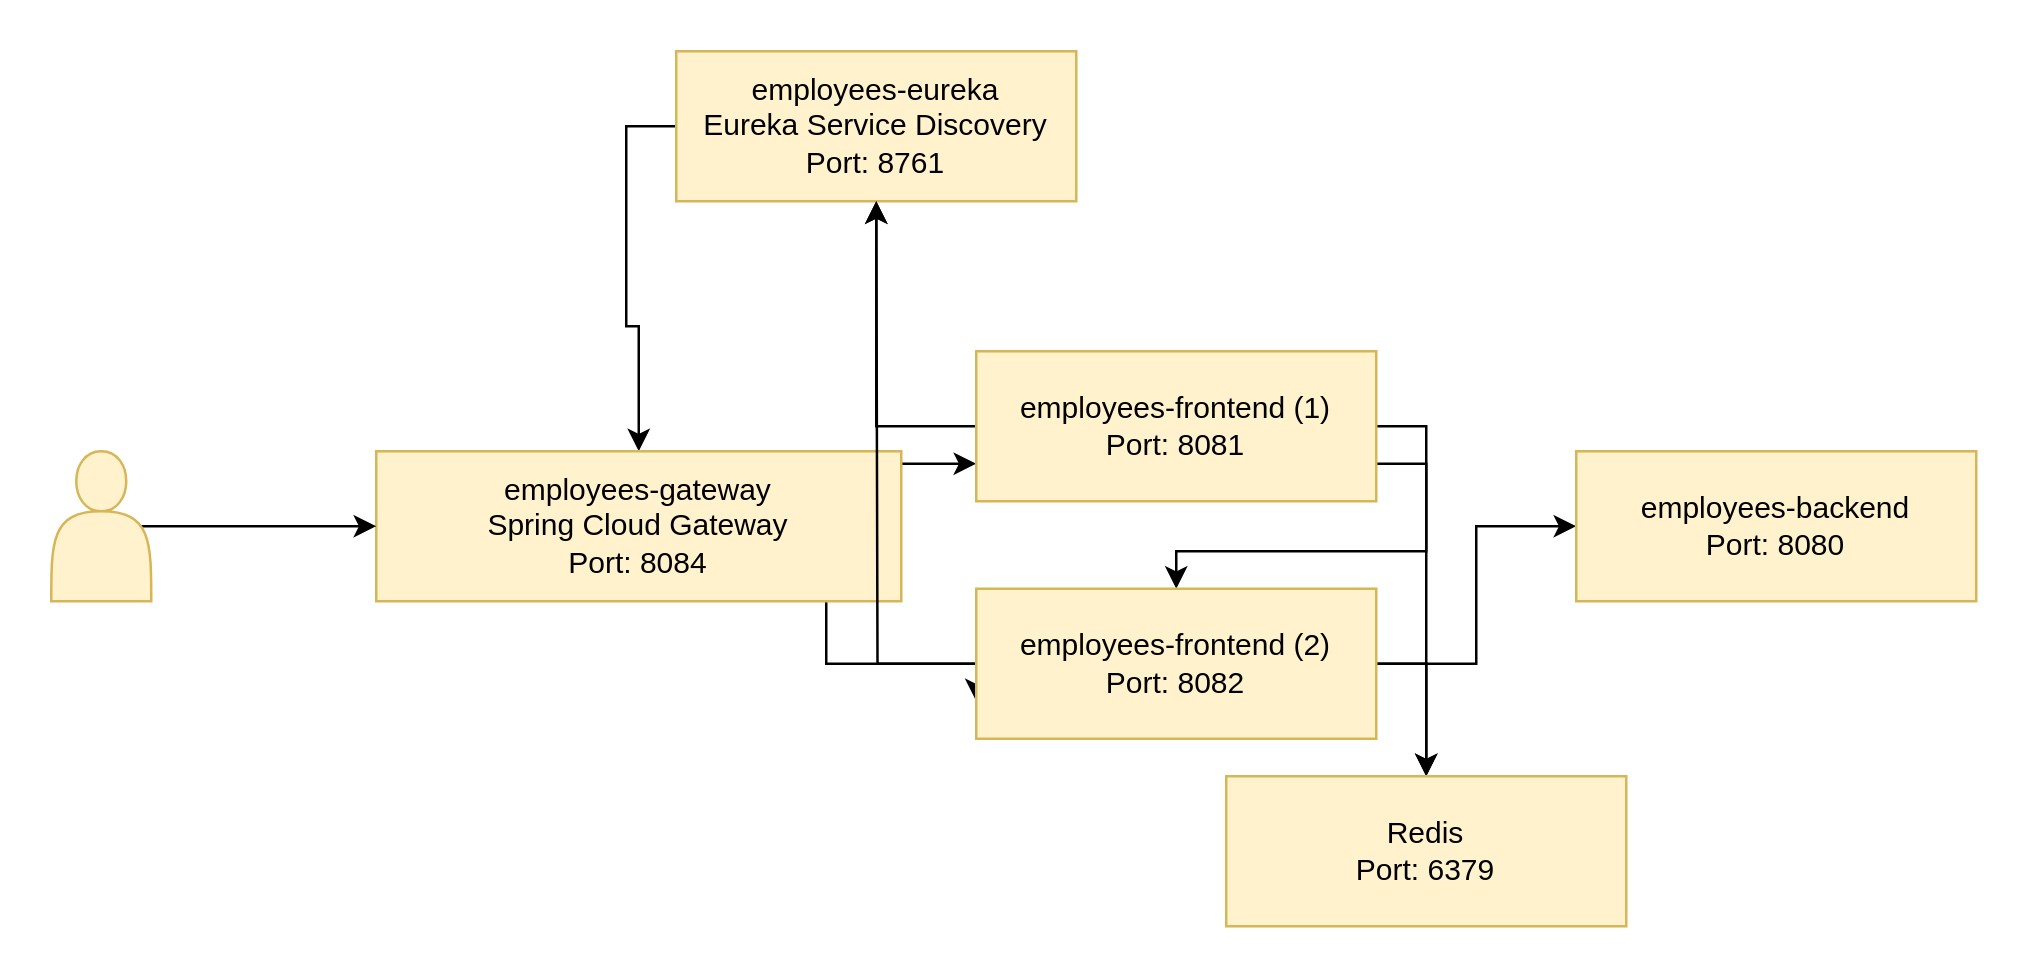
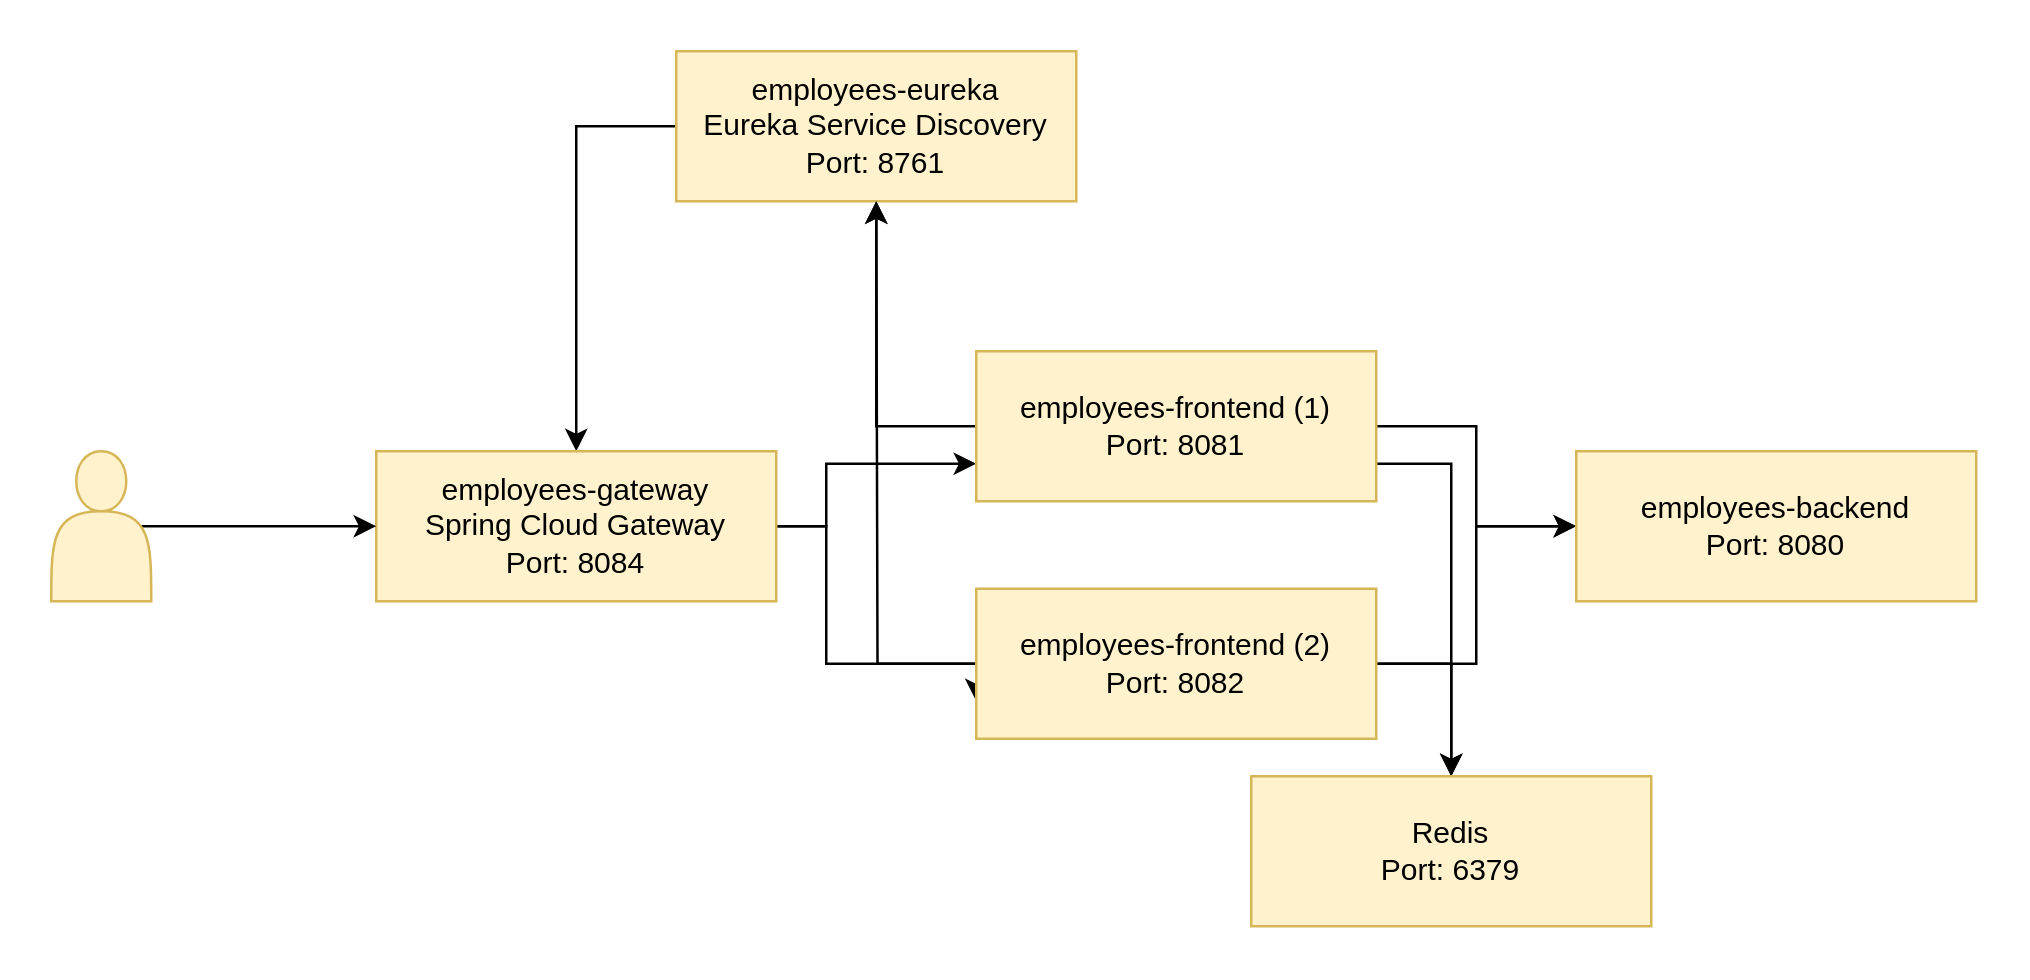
node "employees-gateway Spring Cloud Gateway Port: 8084": size 525x150 -> 400x150
edge "employees-frontend (1) Port: 8081" -> "employees-frontend (2) Port: 8082": now "employees-frontend (1) Port: 8081" -> "employees-backend Port: 8080"
node "Redis Port: 6379": moved (1426, 851) -> (1451, 851)
